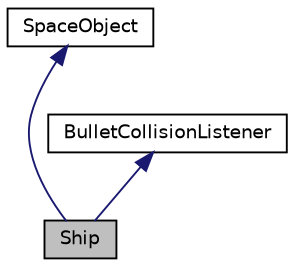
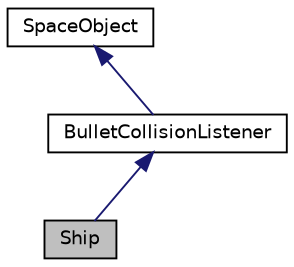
edge "Ship" -> "SpaceObject": now "BulletCollisionListener" -> "SpaceObject"
